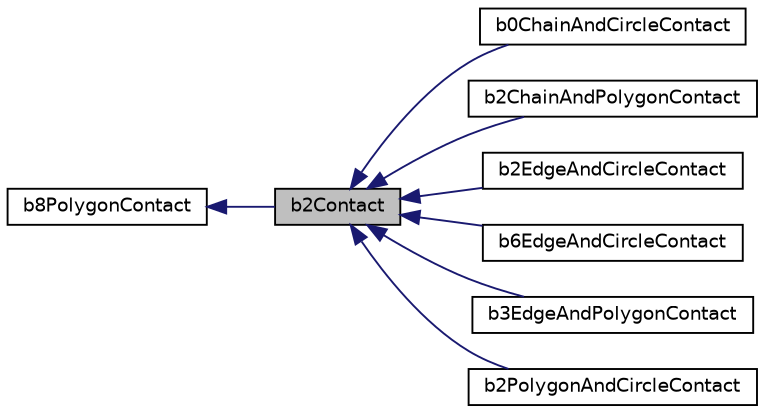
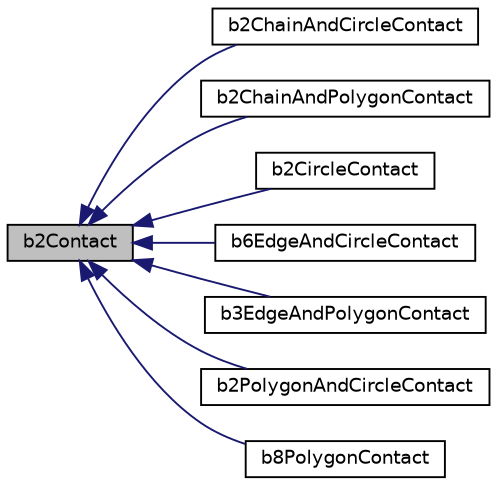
node "b0ChainAndCircleContact": label "b0ChainAndCircleContact" -> "b2ChainAndCircleContact"
node "b2EdgeAndCircleContact": label "b2EdgeAndCircleContact" -> "b2CircleContact"
edge "b2Contact" -> "b8PolygonContact": reversed
